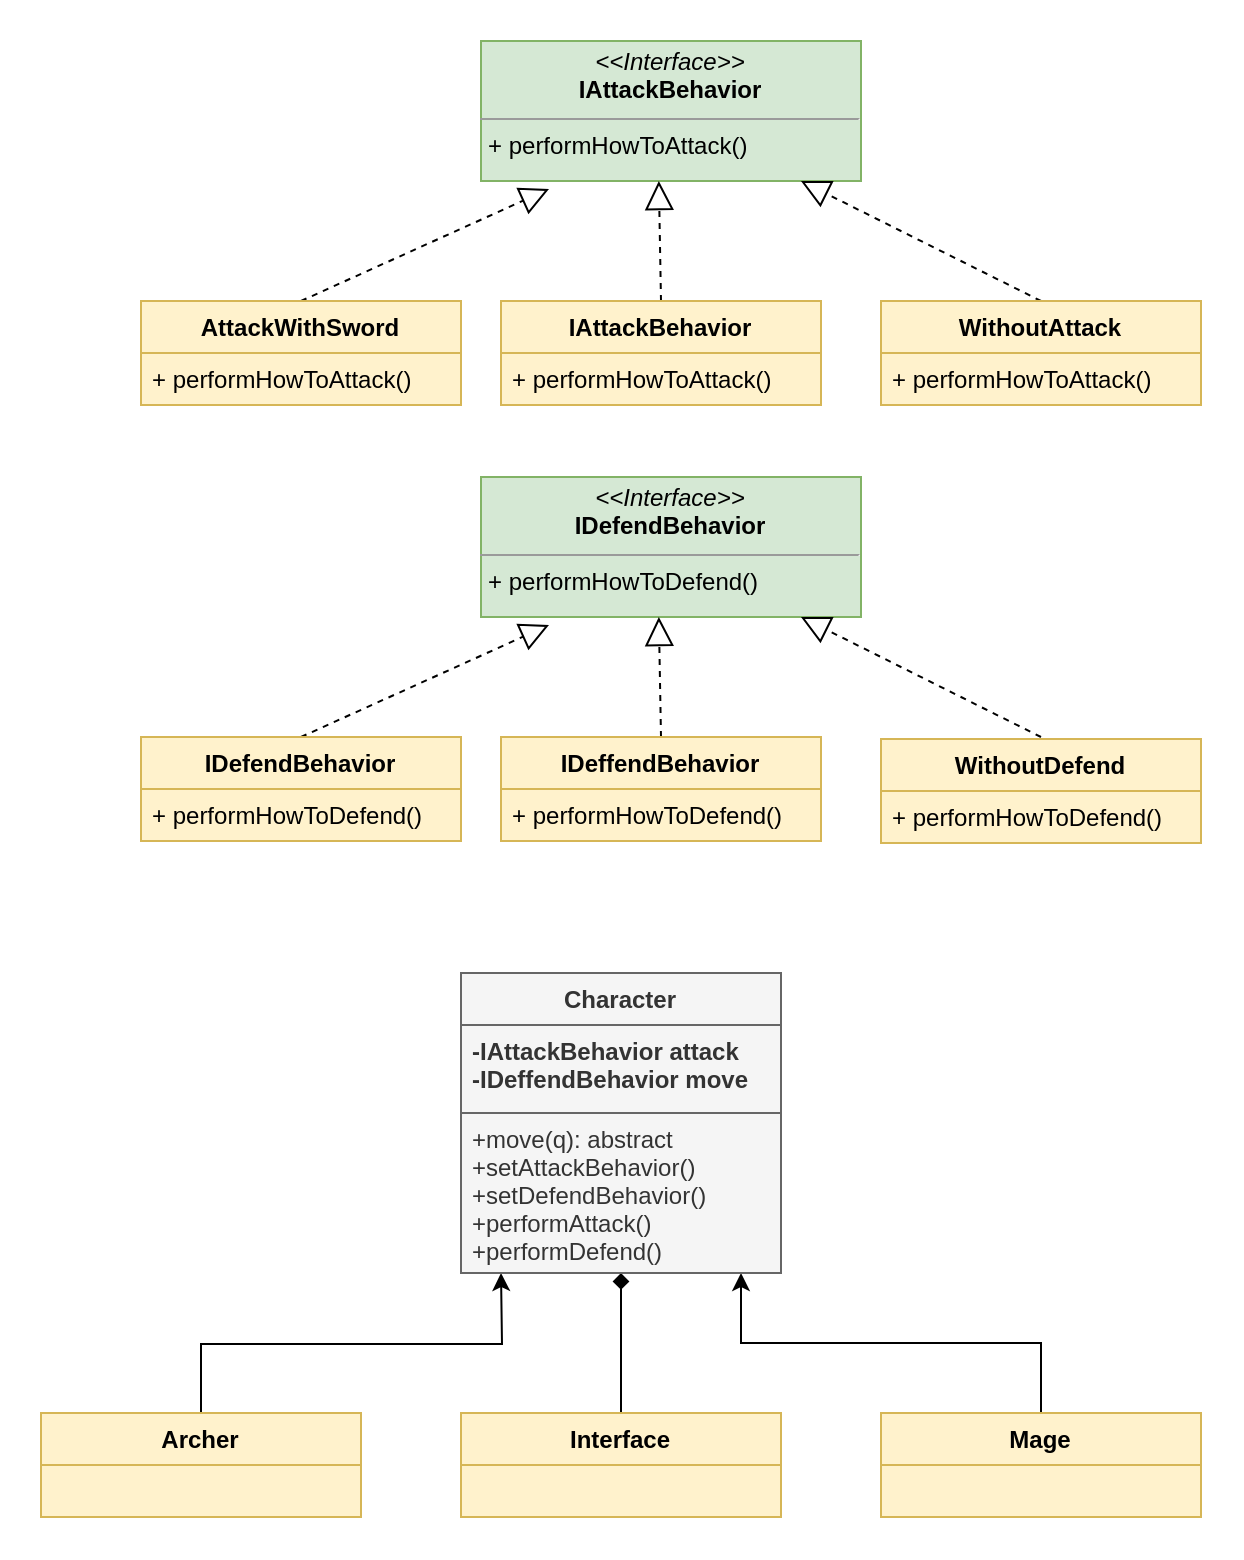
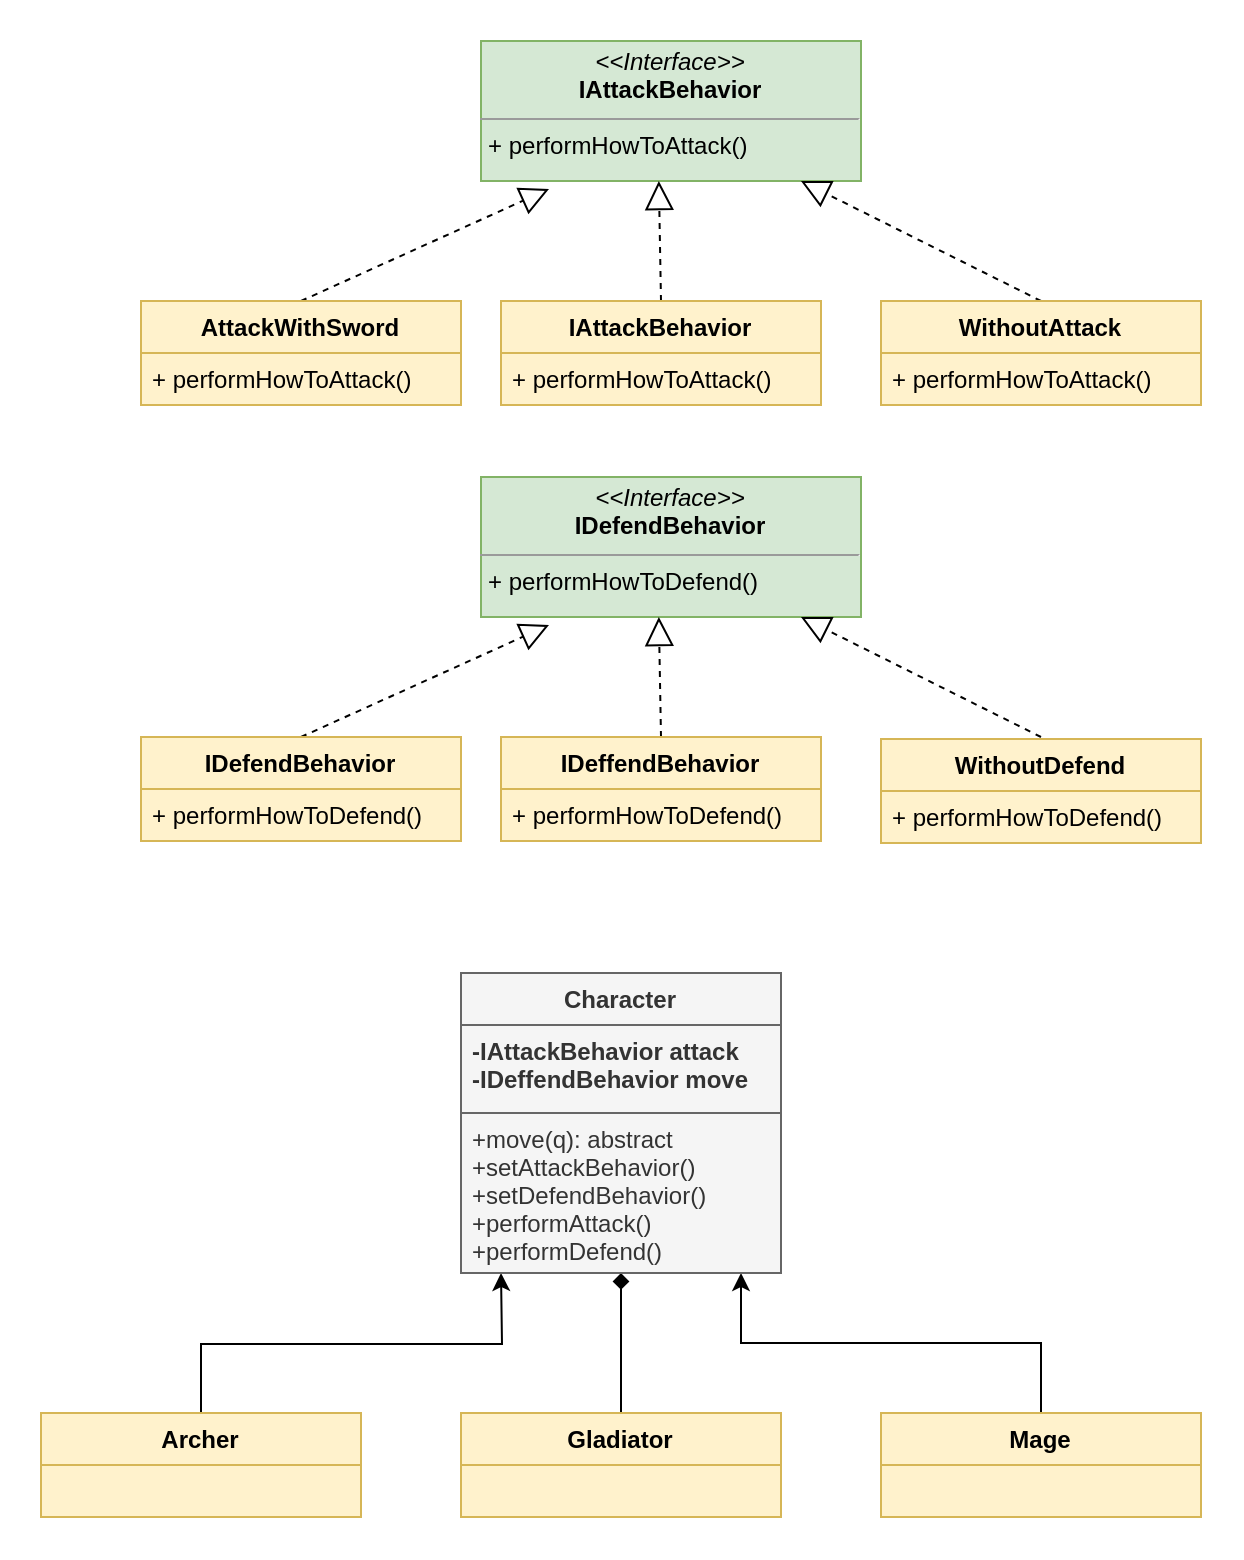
node "Interface": label "Interface" -> "Gladiator"
